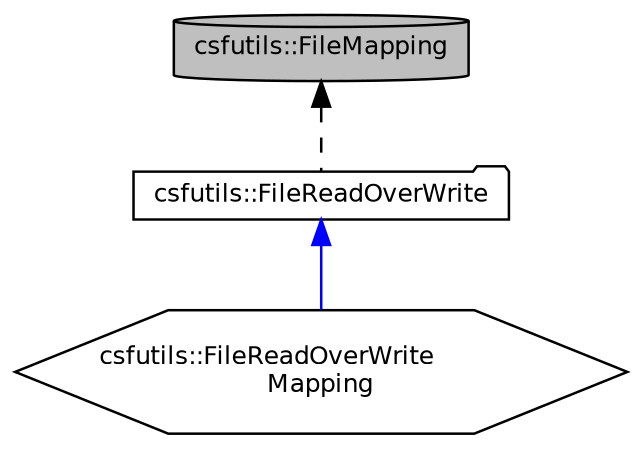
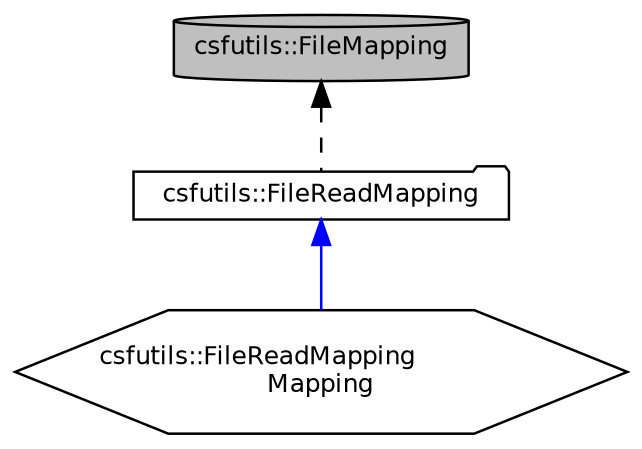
node "csfutils::FileReadOverWrite": label "csfutils::FileReadOverWrite" -> "csfutils::FileReadMapping"
node "csfutils::FileReadOverWrite Mapping": label "csfutils::FileReadOverWrite Mapping" -> "csfutils::FileReadMapping Mapping"
